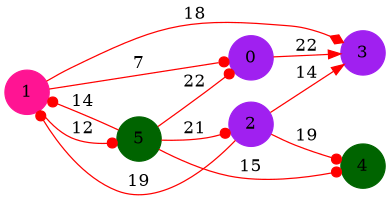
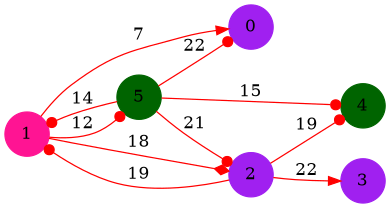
edge "1" -> "3": now "1" -> "2"
edge "0" -> "3": removed, label "22"
edge "2" -> "3": label "14" -> "22"
edge "1" -> "0": arrowhead dot -> normal
